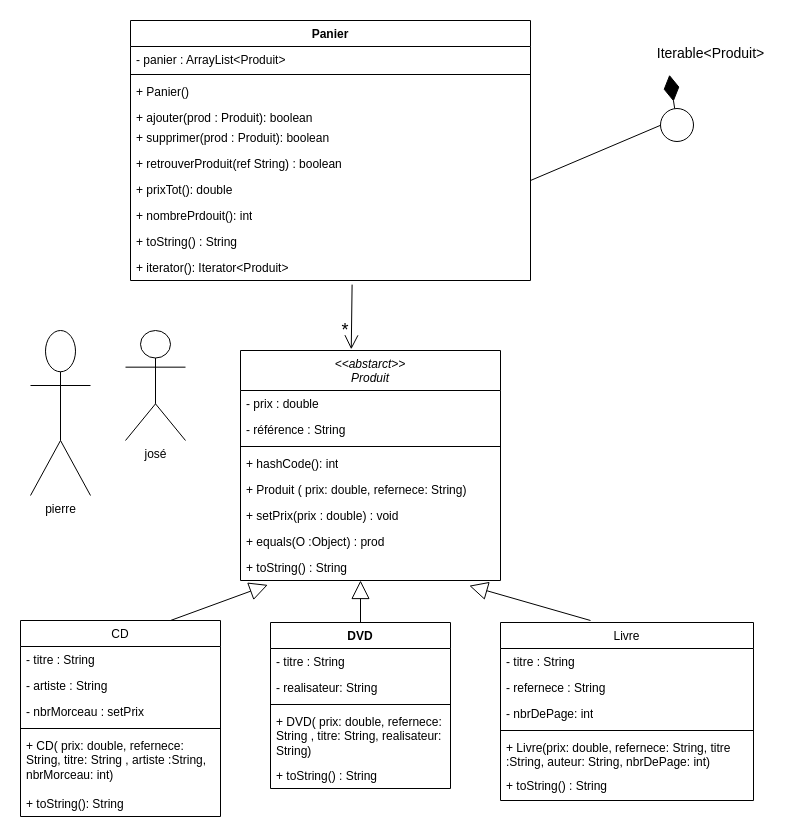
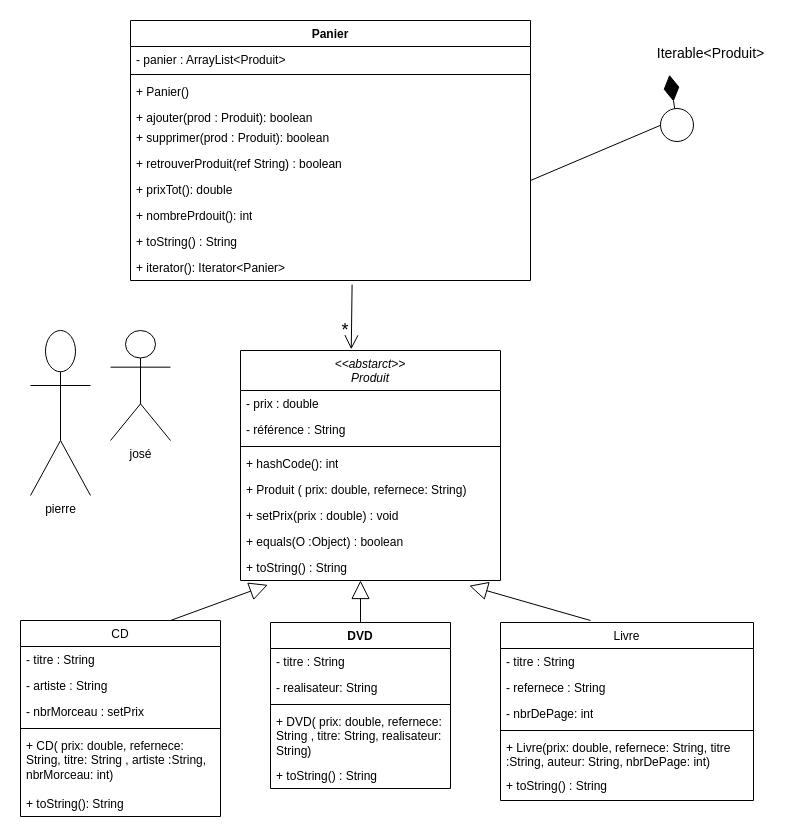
node "+ iterator(): Iterator<Produit>": label "+ iterator(): Iterator<Produit>" -> "+ iterator(): Iterator<Panier>"
node "josé": moved (156, 386) -> (141, 386)
node "+ equals(O :Object) : prod": label "+ equals(O :Object) : prod" -> "+ equals(O :Object) : boolean"
